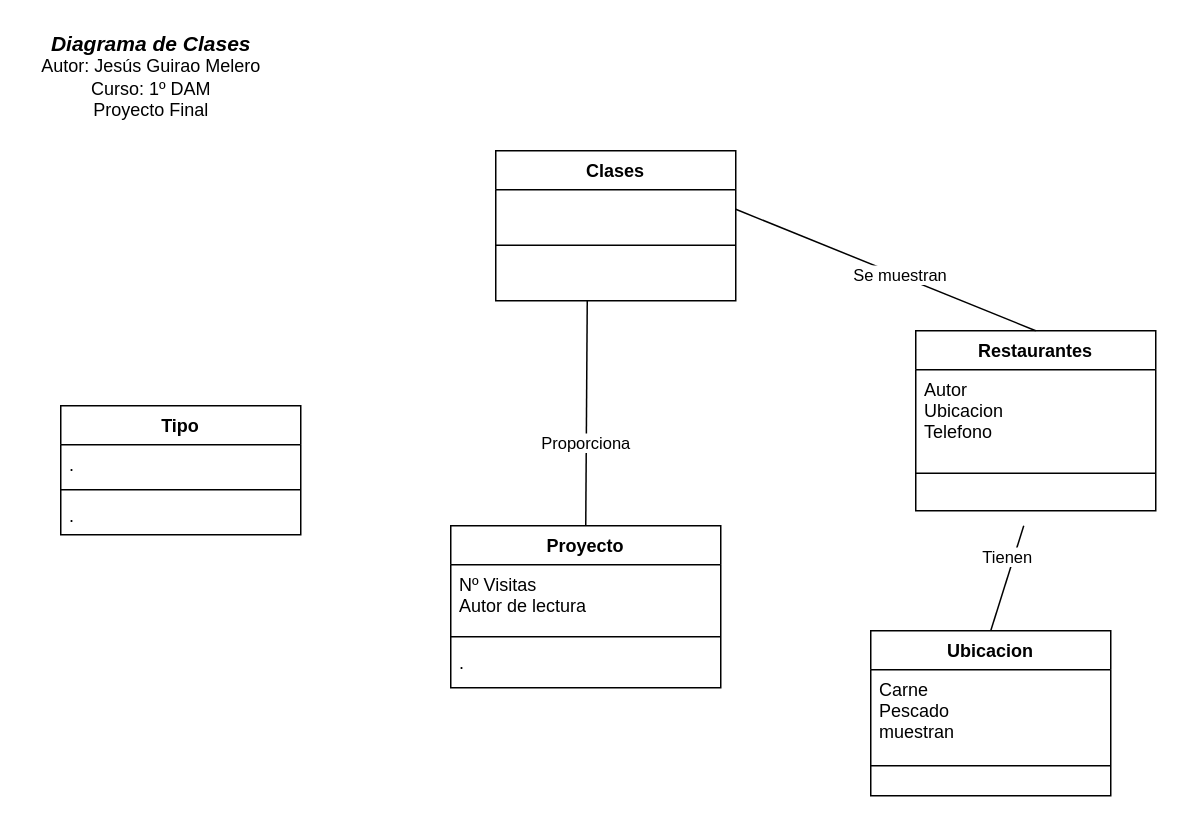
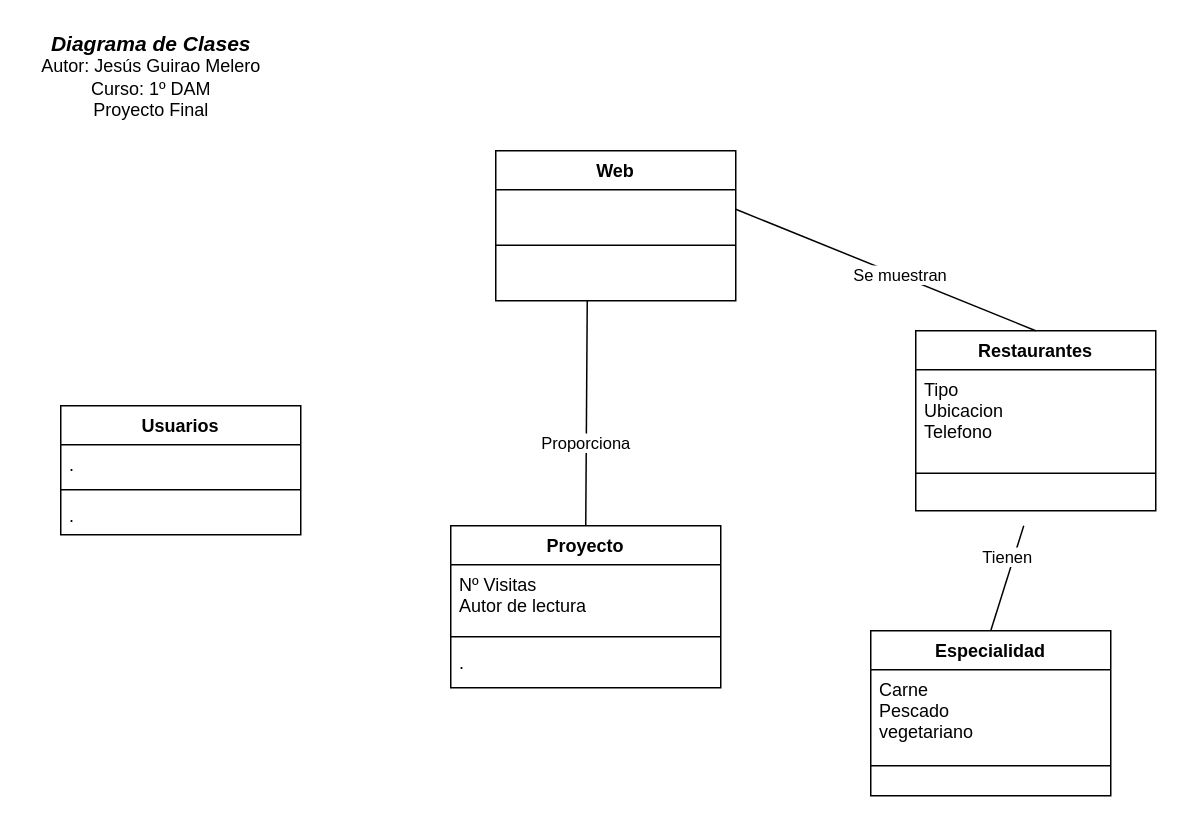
node "Clases": label "Clases" -> "Web"
node "Autor Ubicacion Telefono Web": label "Autor Ubicacion Telefono Web" -> "Tipo Ubicacion Telefono Web"
node "Tipo": label "Tipo" -> "Usuarios"
node "Ubicacion": label "Ubicacion" -> "Especialidad"
node "Carne Pescado muestran": label "Carne Pescado muestran" -> "Carne Pescado vegetariano"
